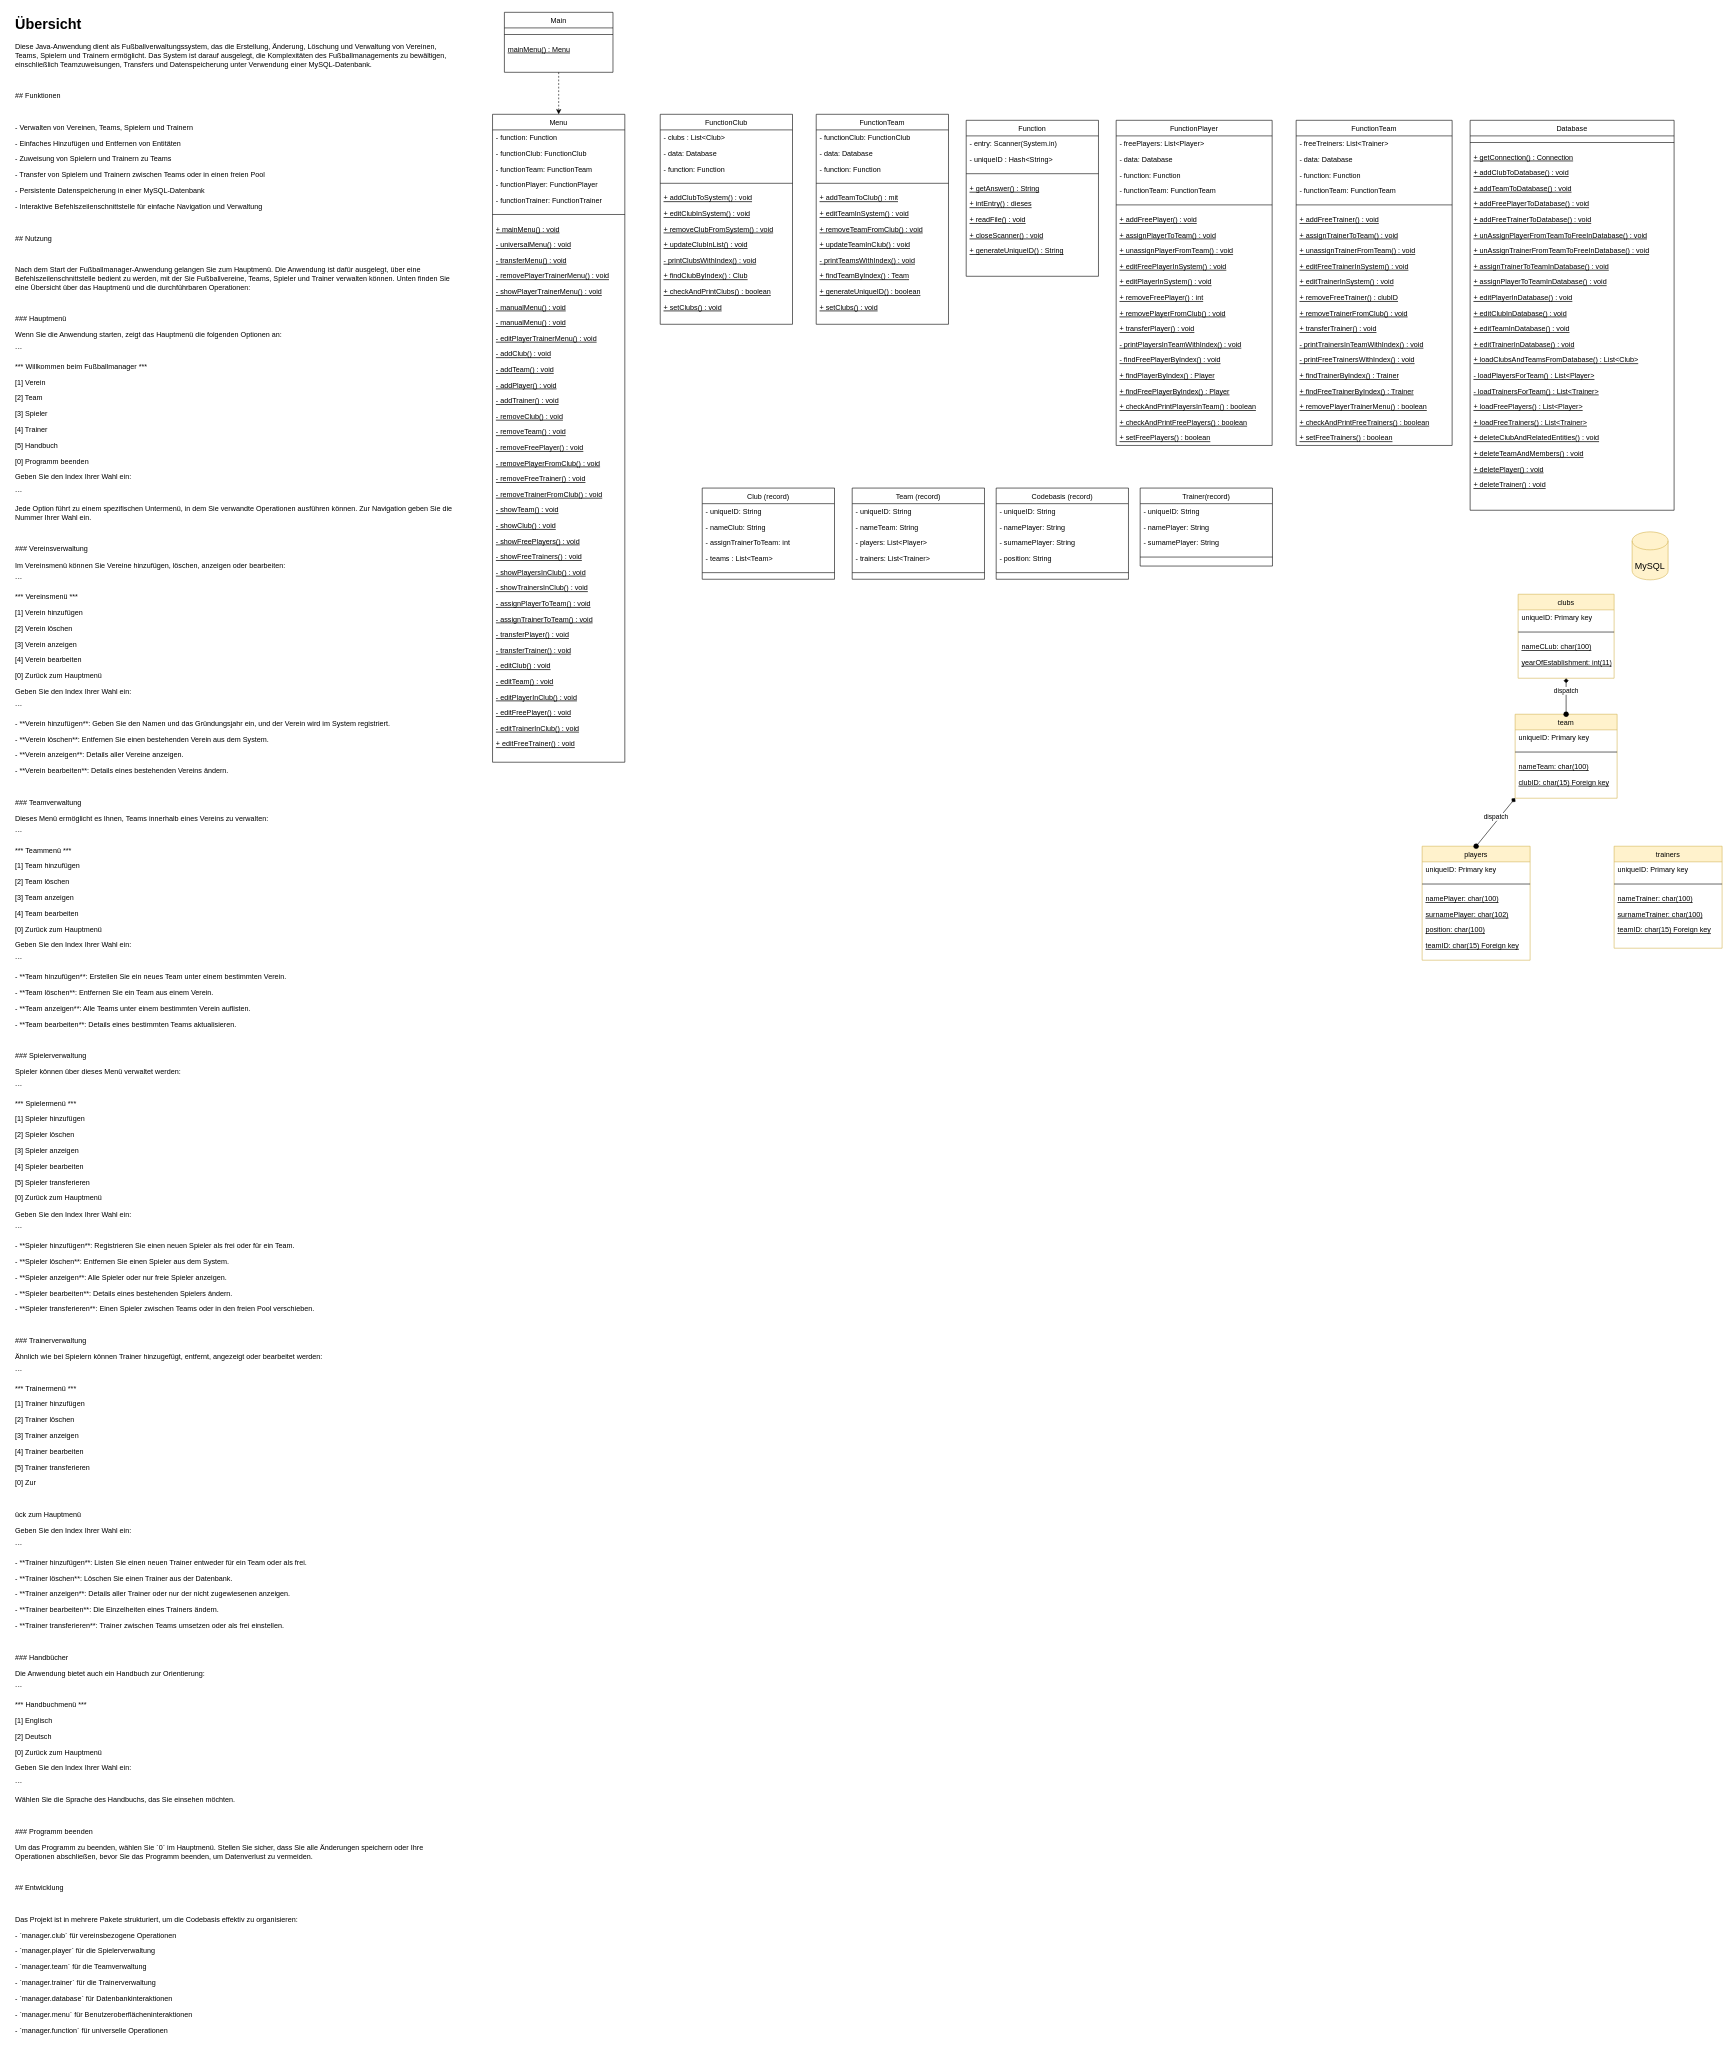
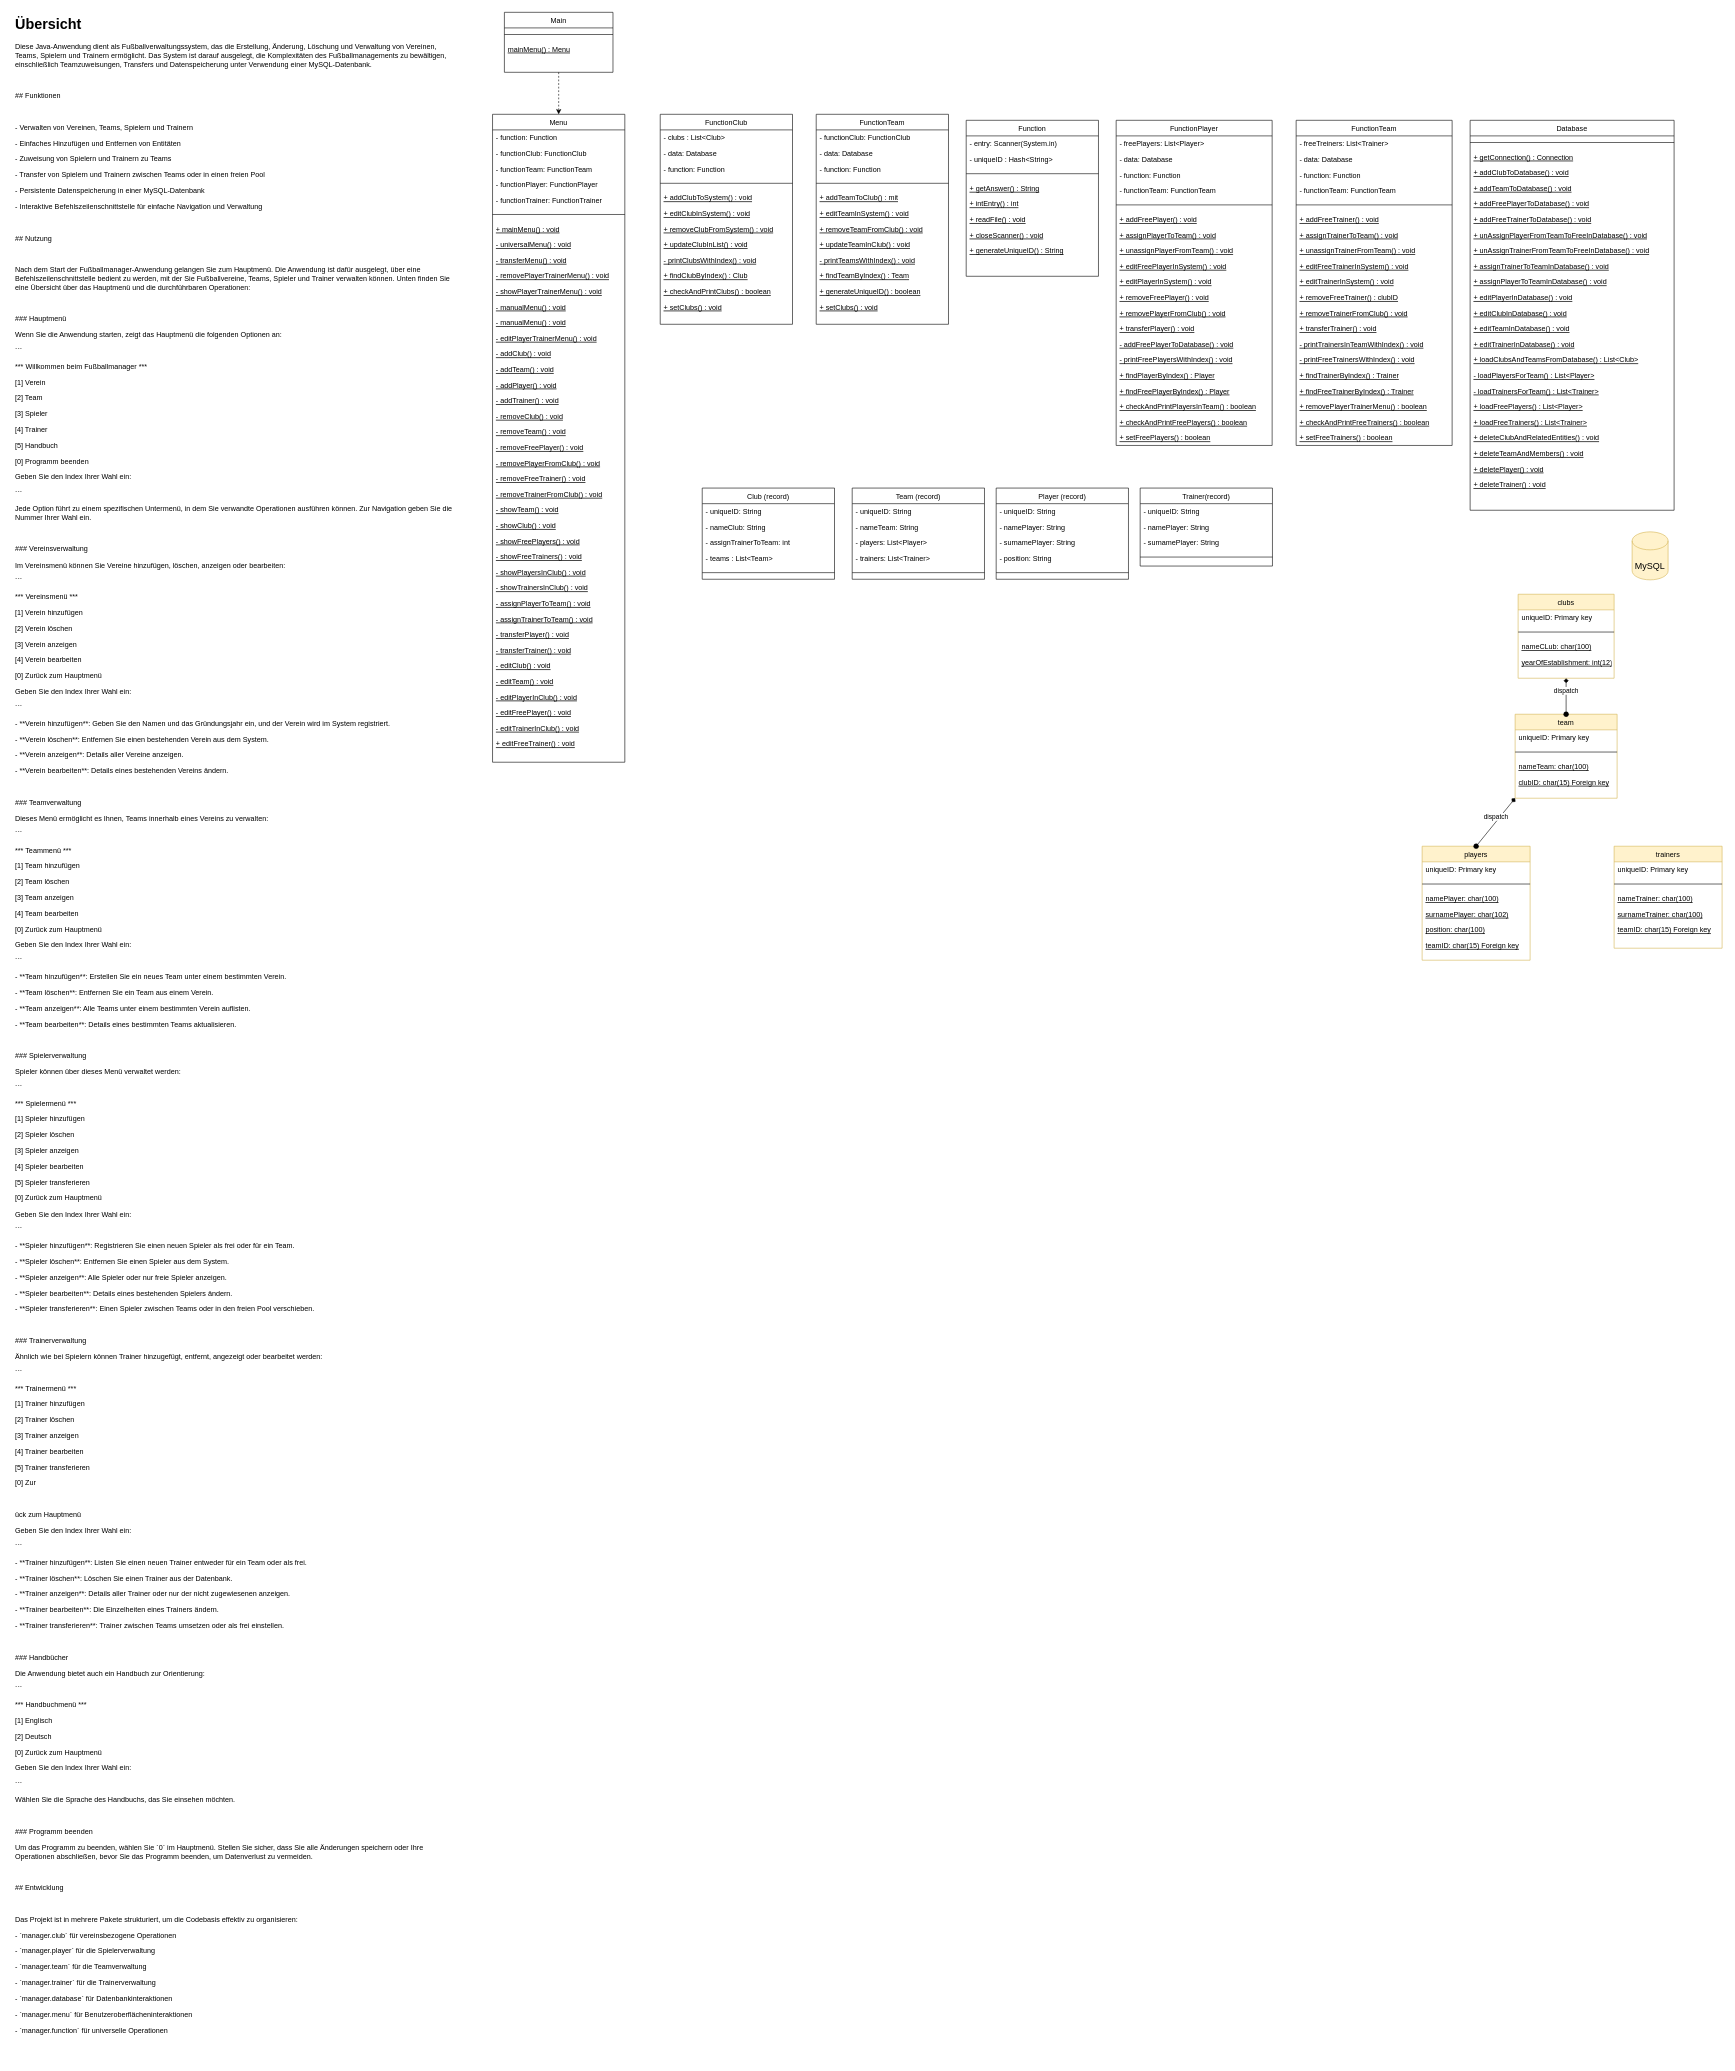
node "+ intEntry() : dieses": label "+ intEntry() : dieses" -> "+ intEntry() : int"
node "+ removeFreePlayer() : int": label "+ removeFreePlayer() : int" -> "+ removeFreePlayer() : void"
node "- printPlayersInTeamWithIndex() : void": label "- printPlayersInTeamWithIndex() : void" -> "- addFreePlayerToDatabase() : void"
node "- findFreePlayerByIndex() : void": label "- findFreePlayerByIndex() : void" -> "- printFreePlayersWithIndex() : void"
node "Codebasis (record)": label "Codebasis (record)" -> "Player (record)"
node "yearOfEstablishment: int(11)": label "yearOfEstablishment: int(11)" -> "yearOfEstablishment: int(12)"
